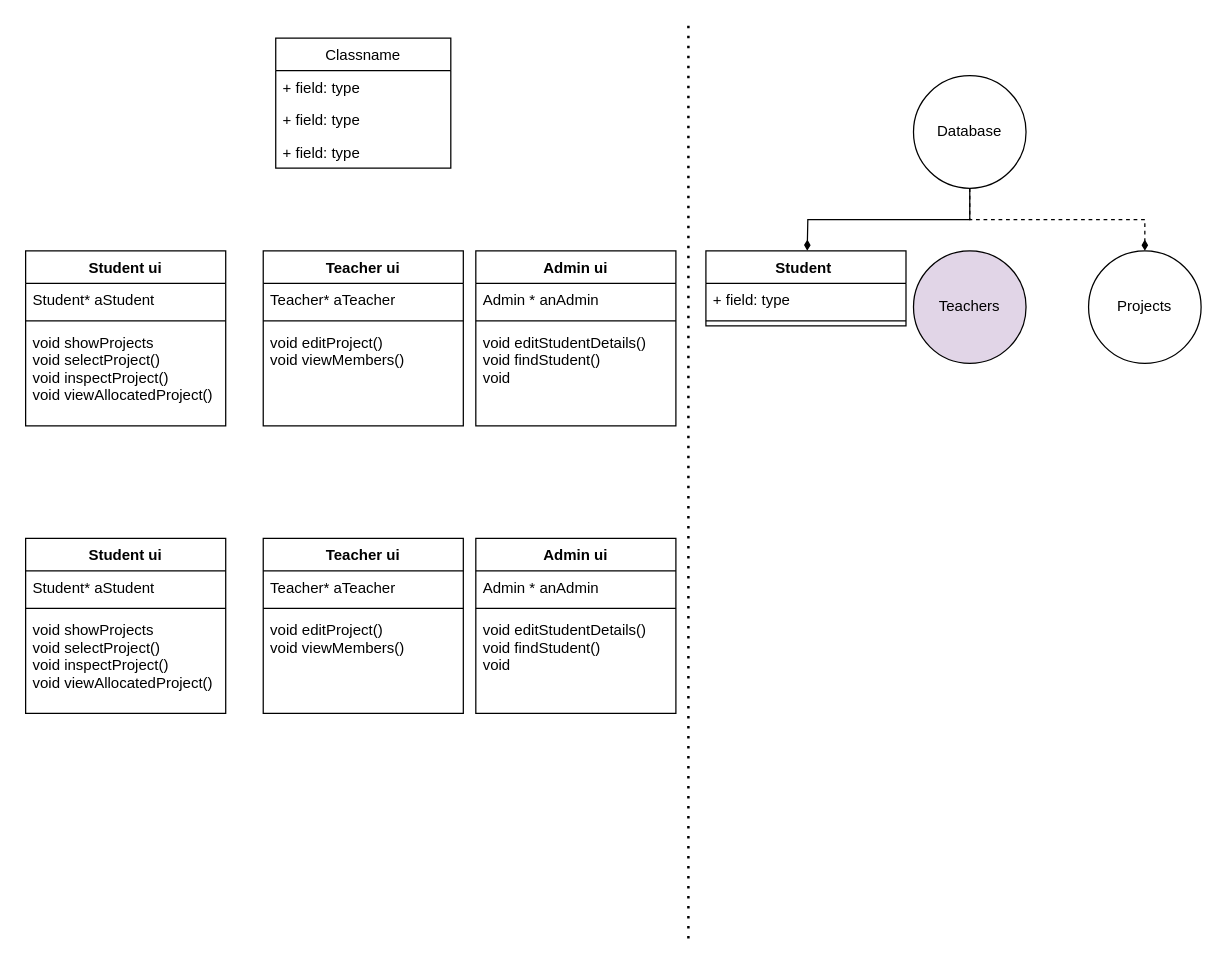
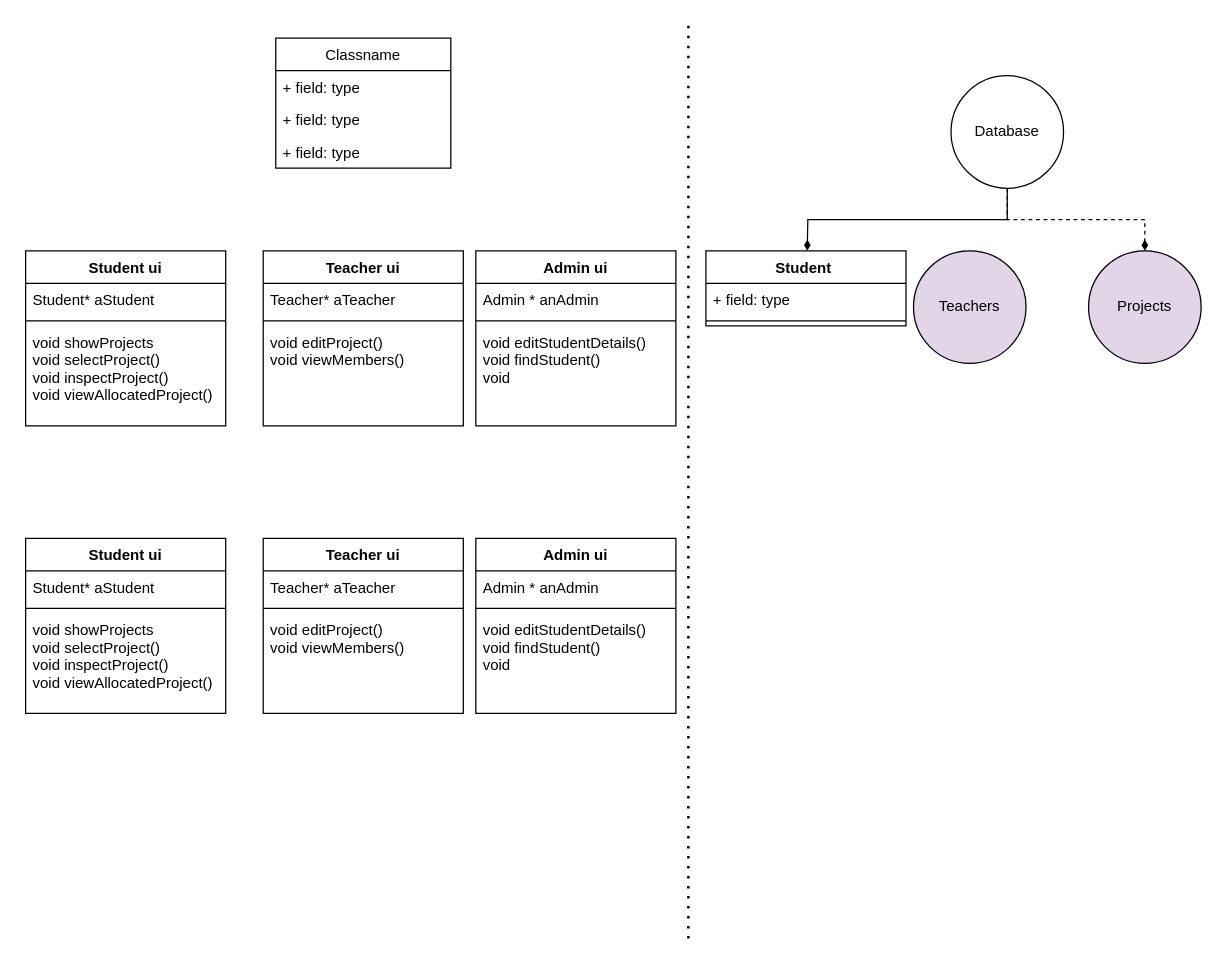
node "Database": moved (969, 132) -> (1007, 132)
node "Projects": fillcolor #ffffff -> #e1d5e7
